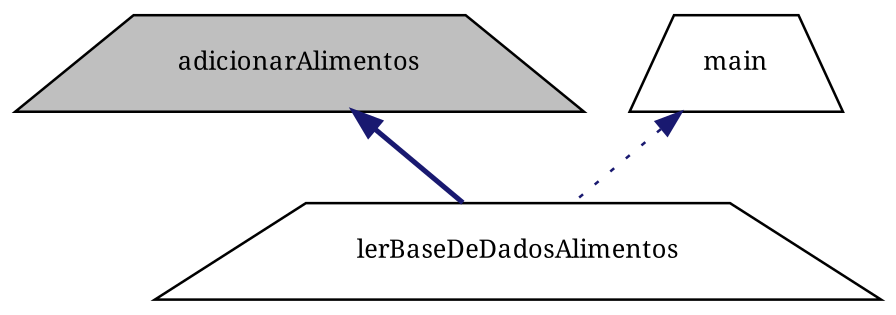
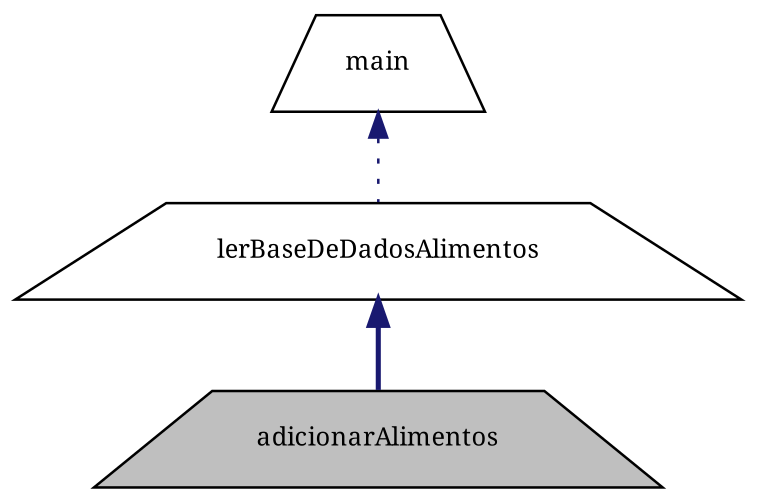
edge "lerBaseDeDadosAlimentos" -> "adicionarAlimentos": reversed
